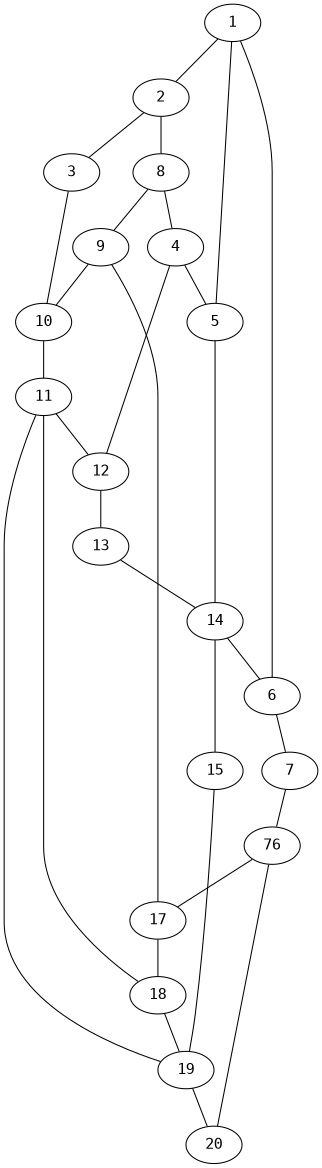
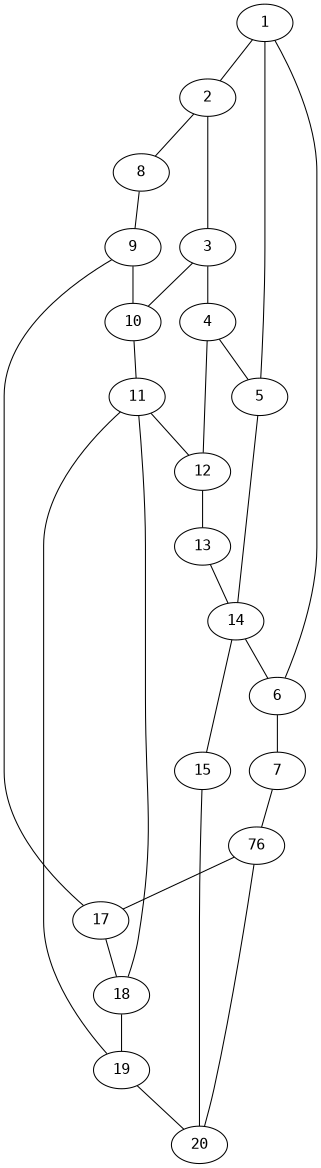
edge "8" -- "4": now "3" -- "4"
edge "15" -- "19": now "15" -- "20"
